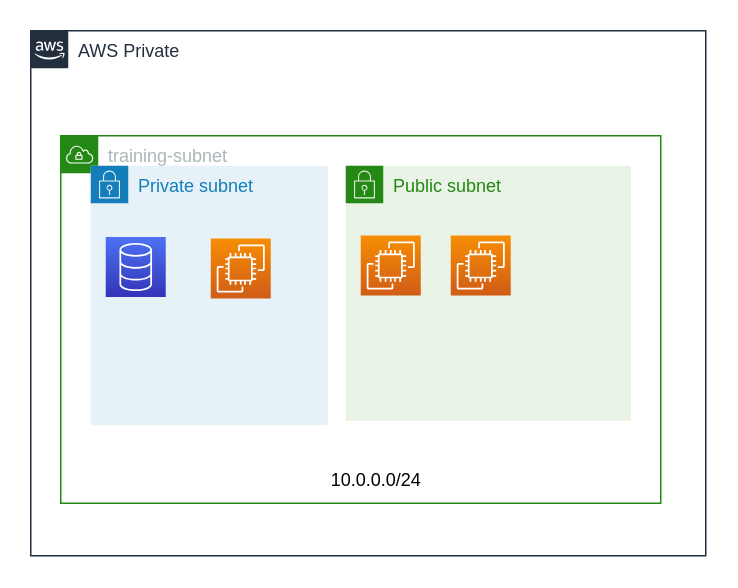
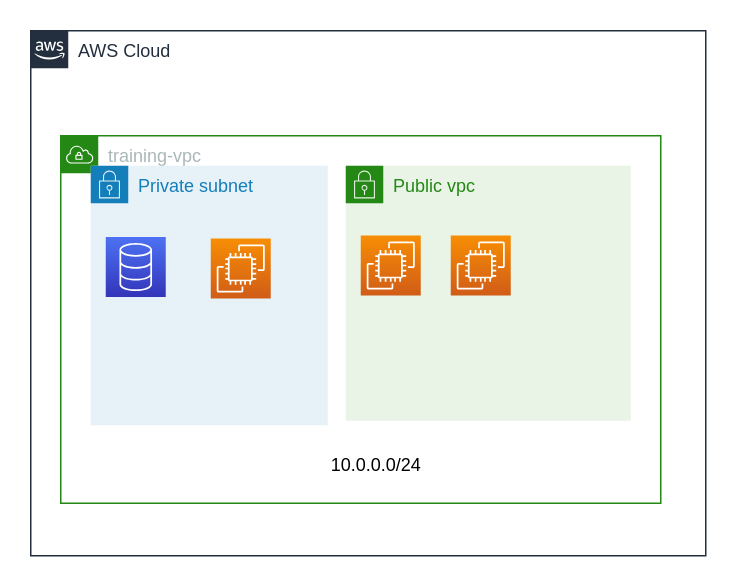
node "AWS Private": label "AWS Private" -> "AWS Cloud"
node "training-subnet": label "training-subnet" -> "training-vpc"
node "Public subnet": label "Public subnet" -> "Public vpc"
node "10.0.0.0/24": moved (376, 481) -> (376, 466)
